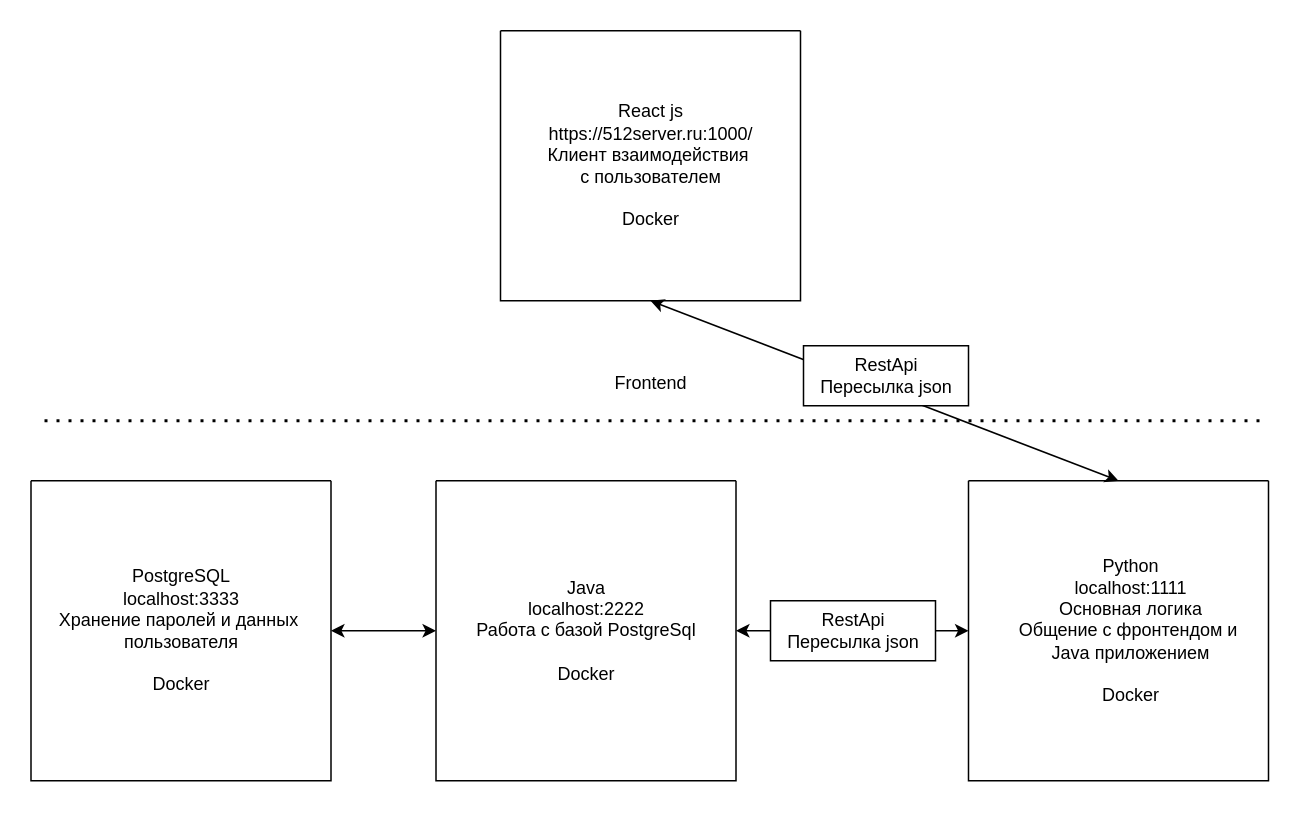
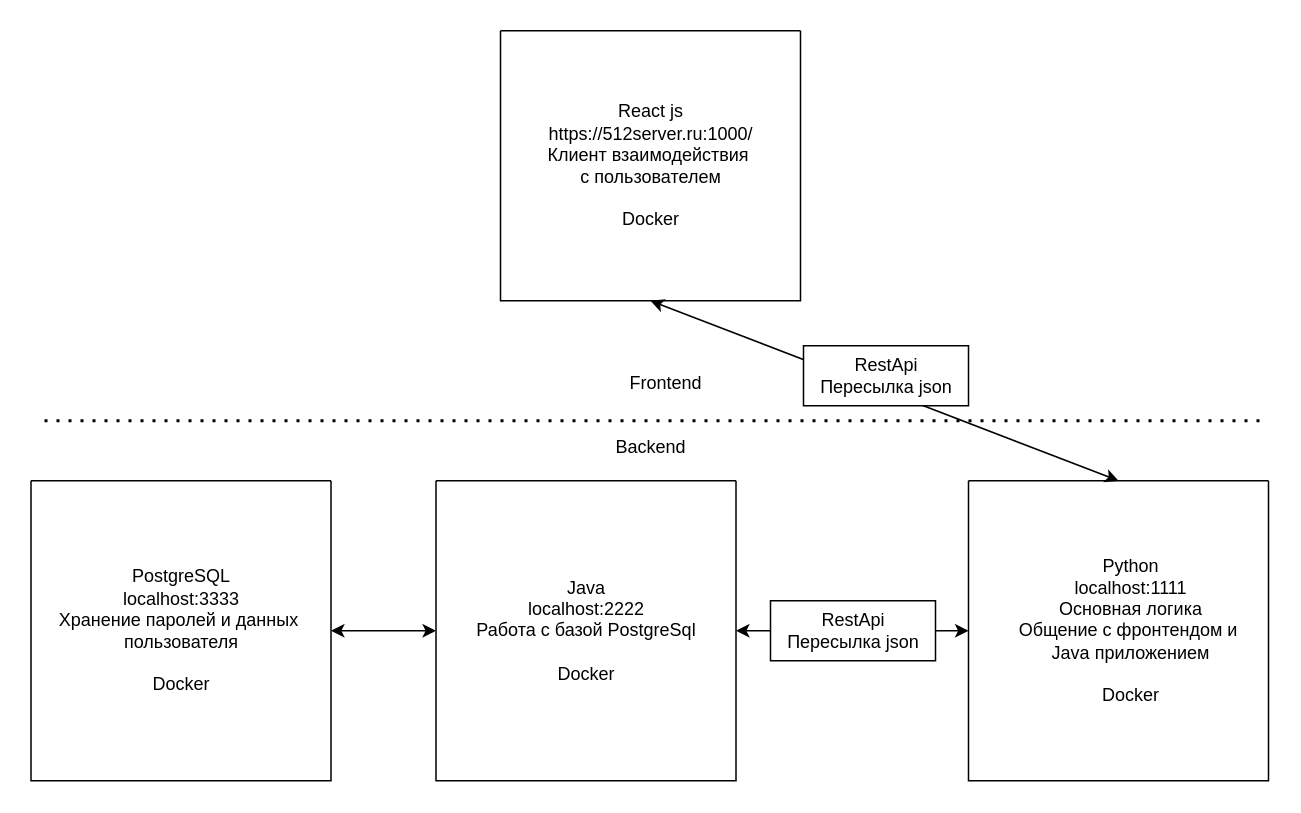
node "Frontend": moved (650, 383) -> (665, 383)
node "Backend": added
